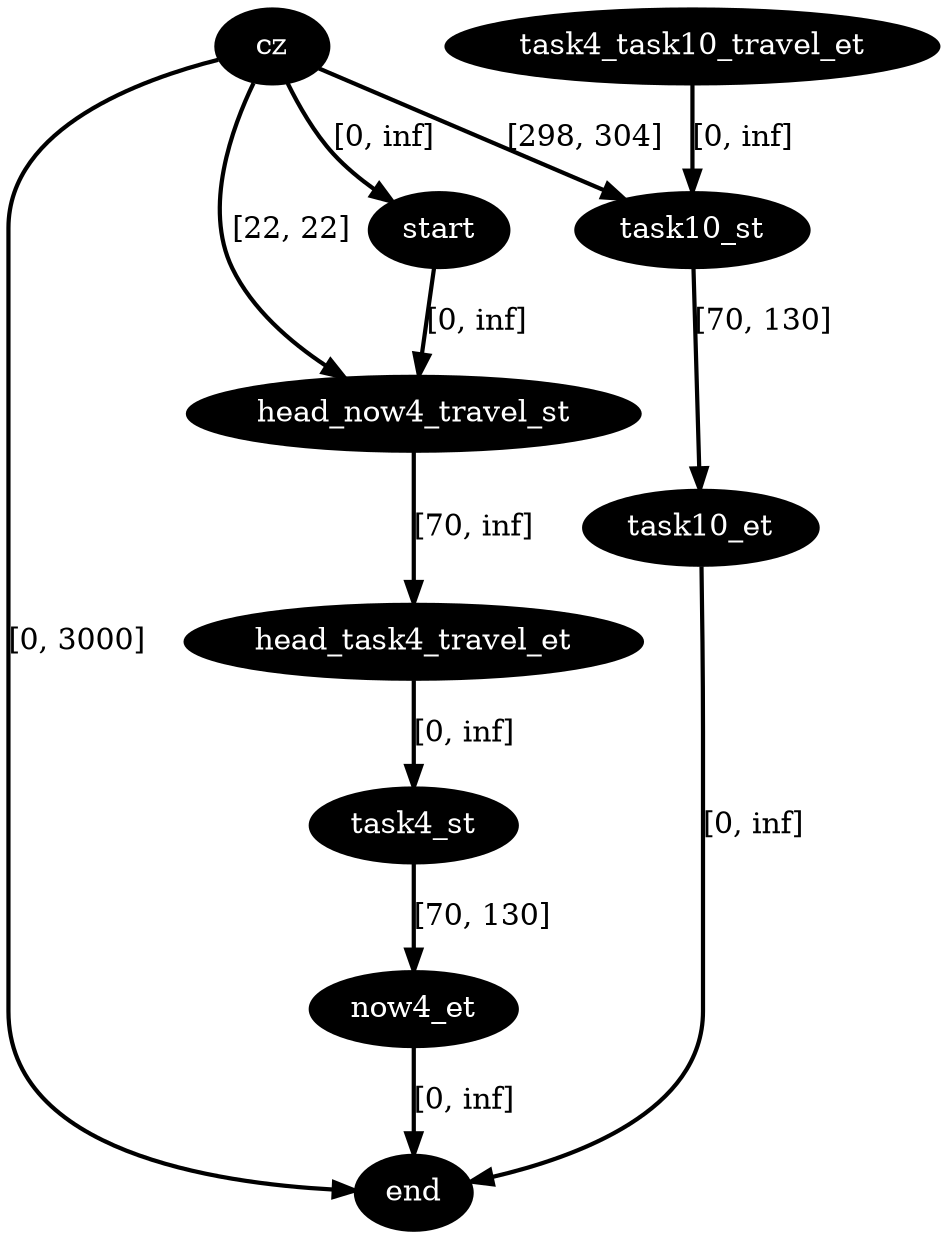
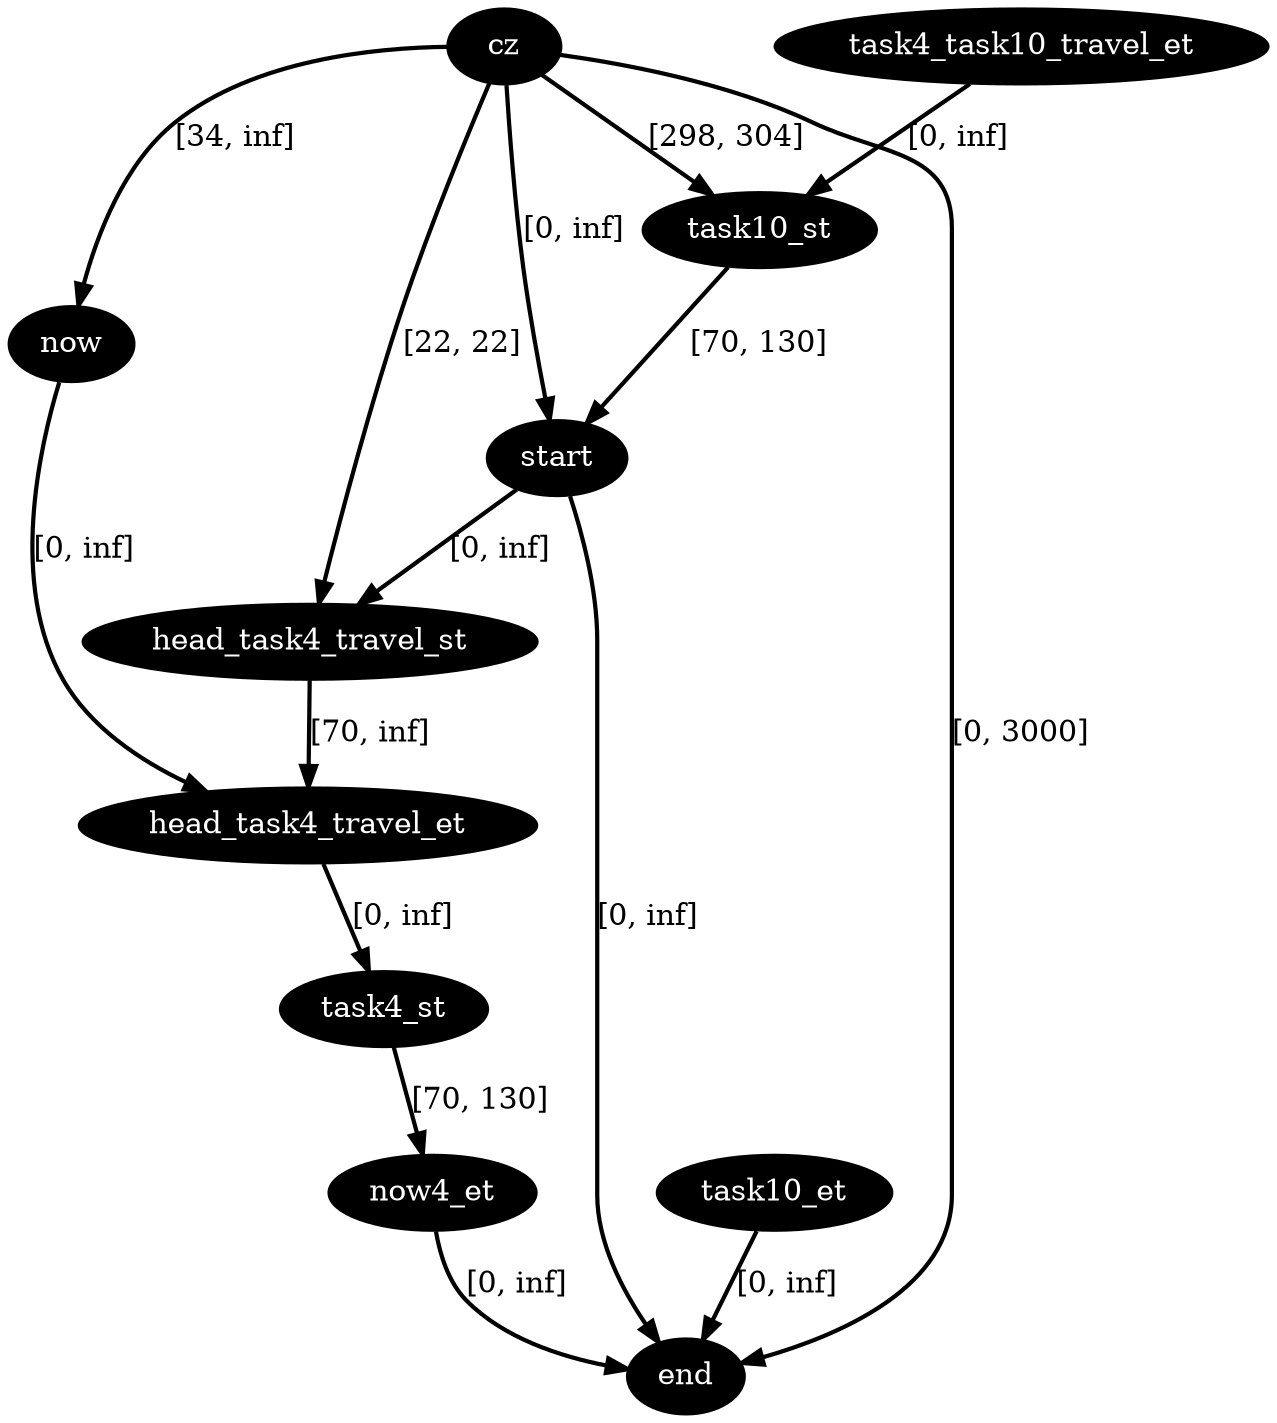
node "now": added
edge "task10_st" -> "task10_et": now "task10_st" -> "start"
node "head_now4_travel_st": label "head_now4_travel_st" -> "head_task4_travel_st"
edge "start" -> "end": added, label "[0, inf]"
